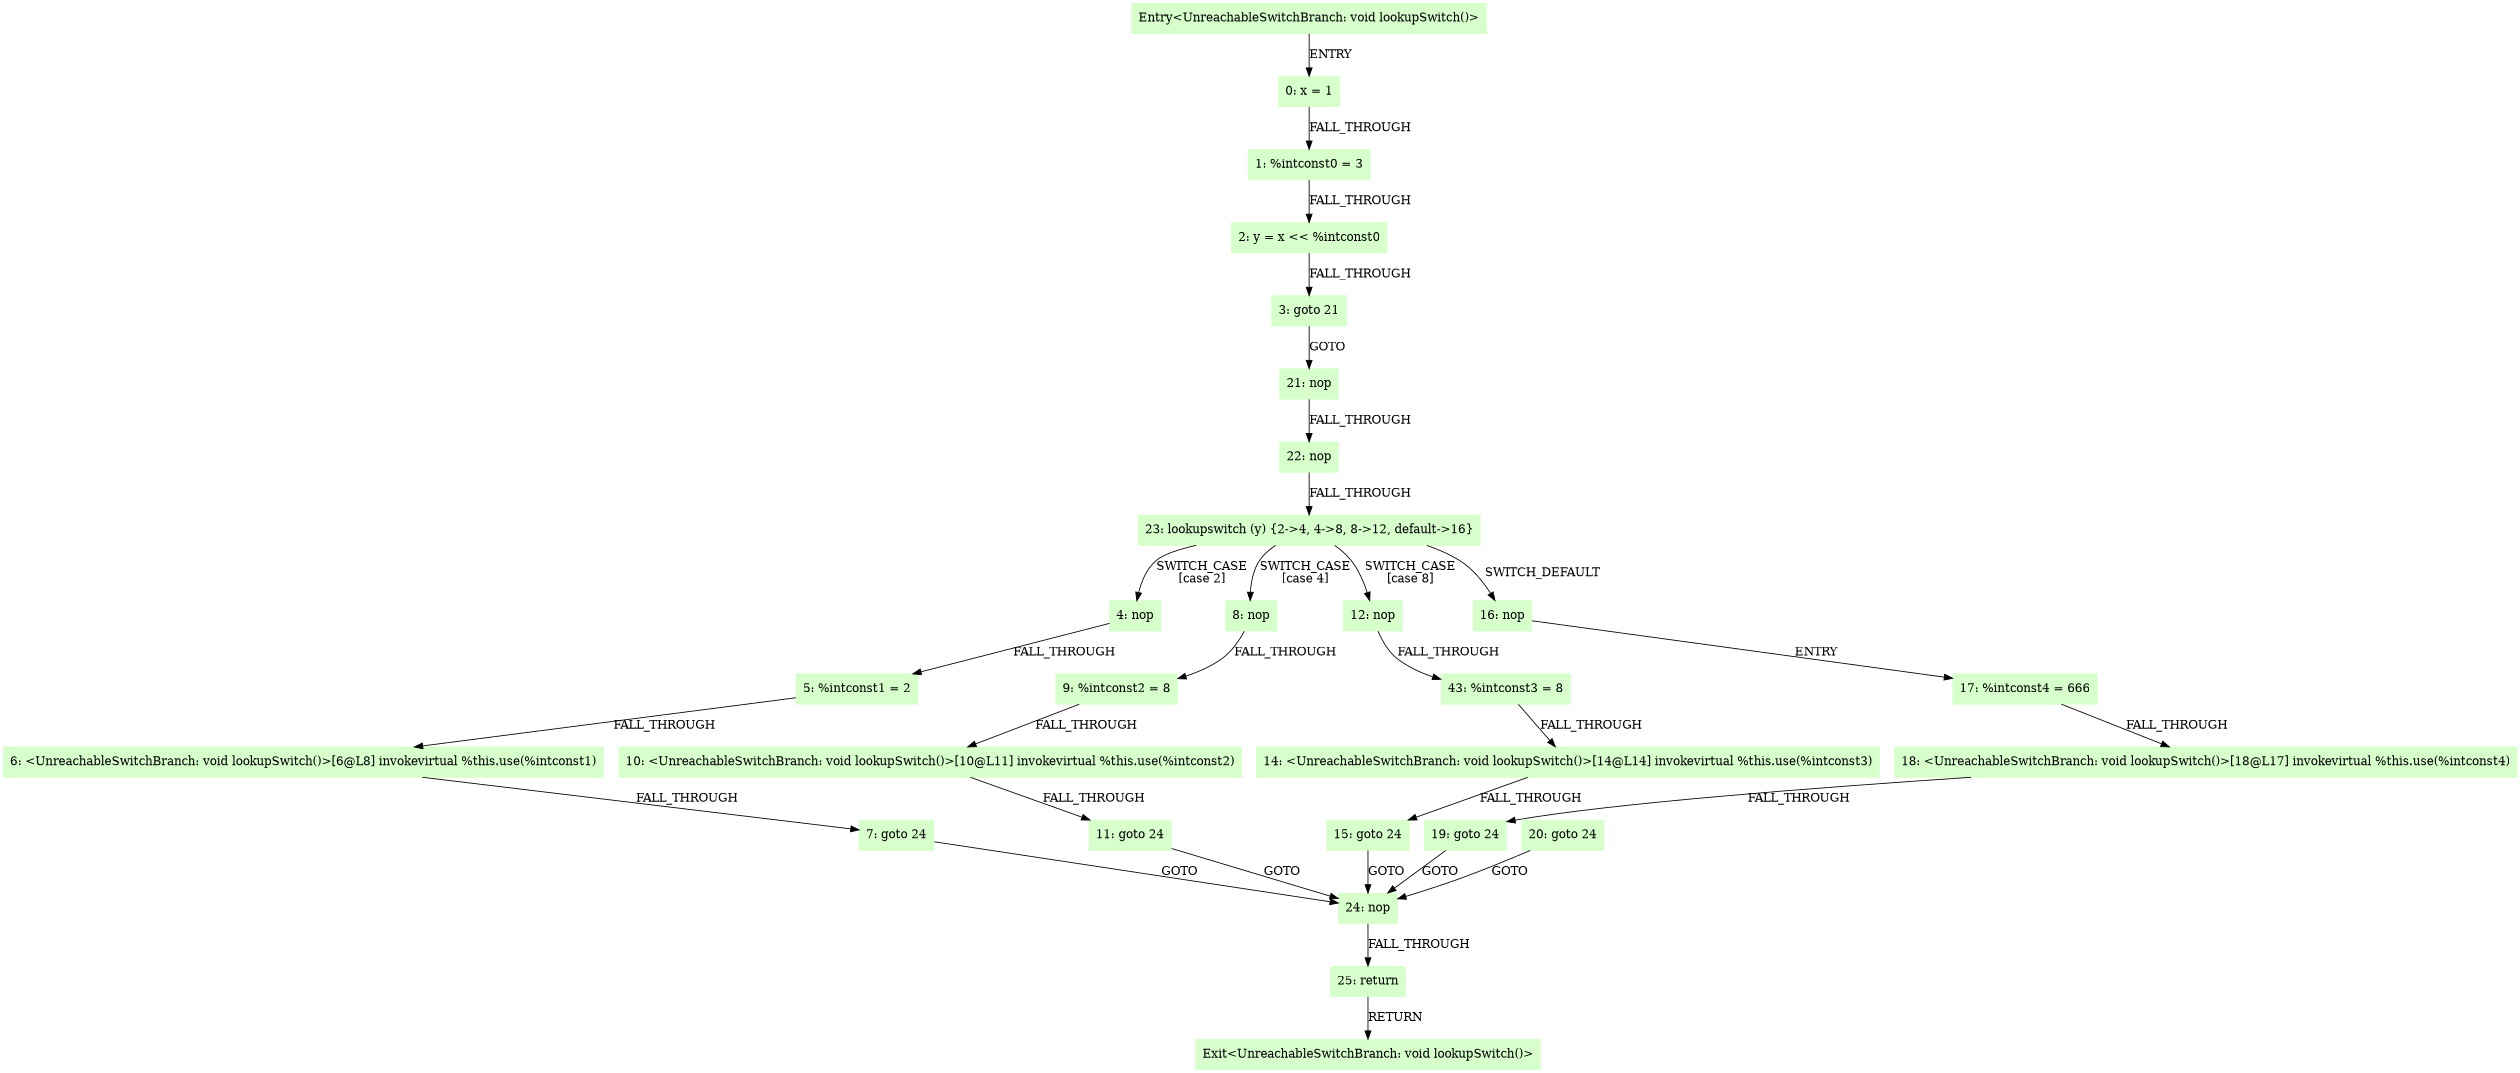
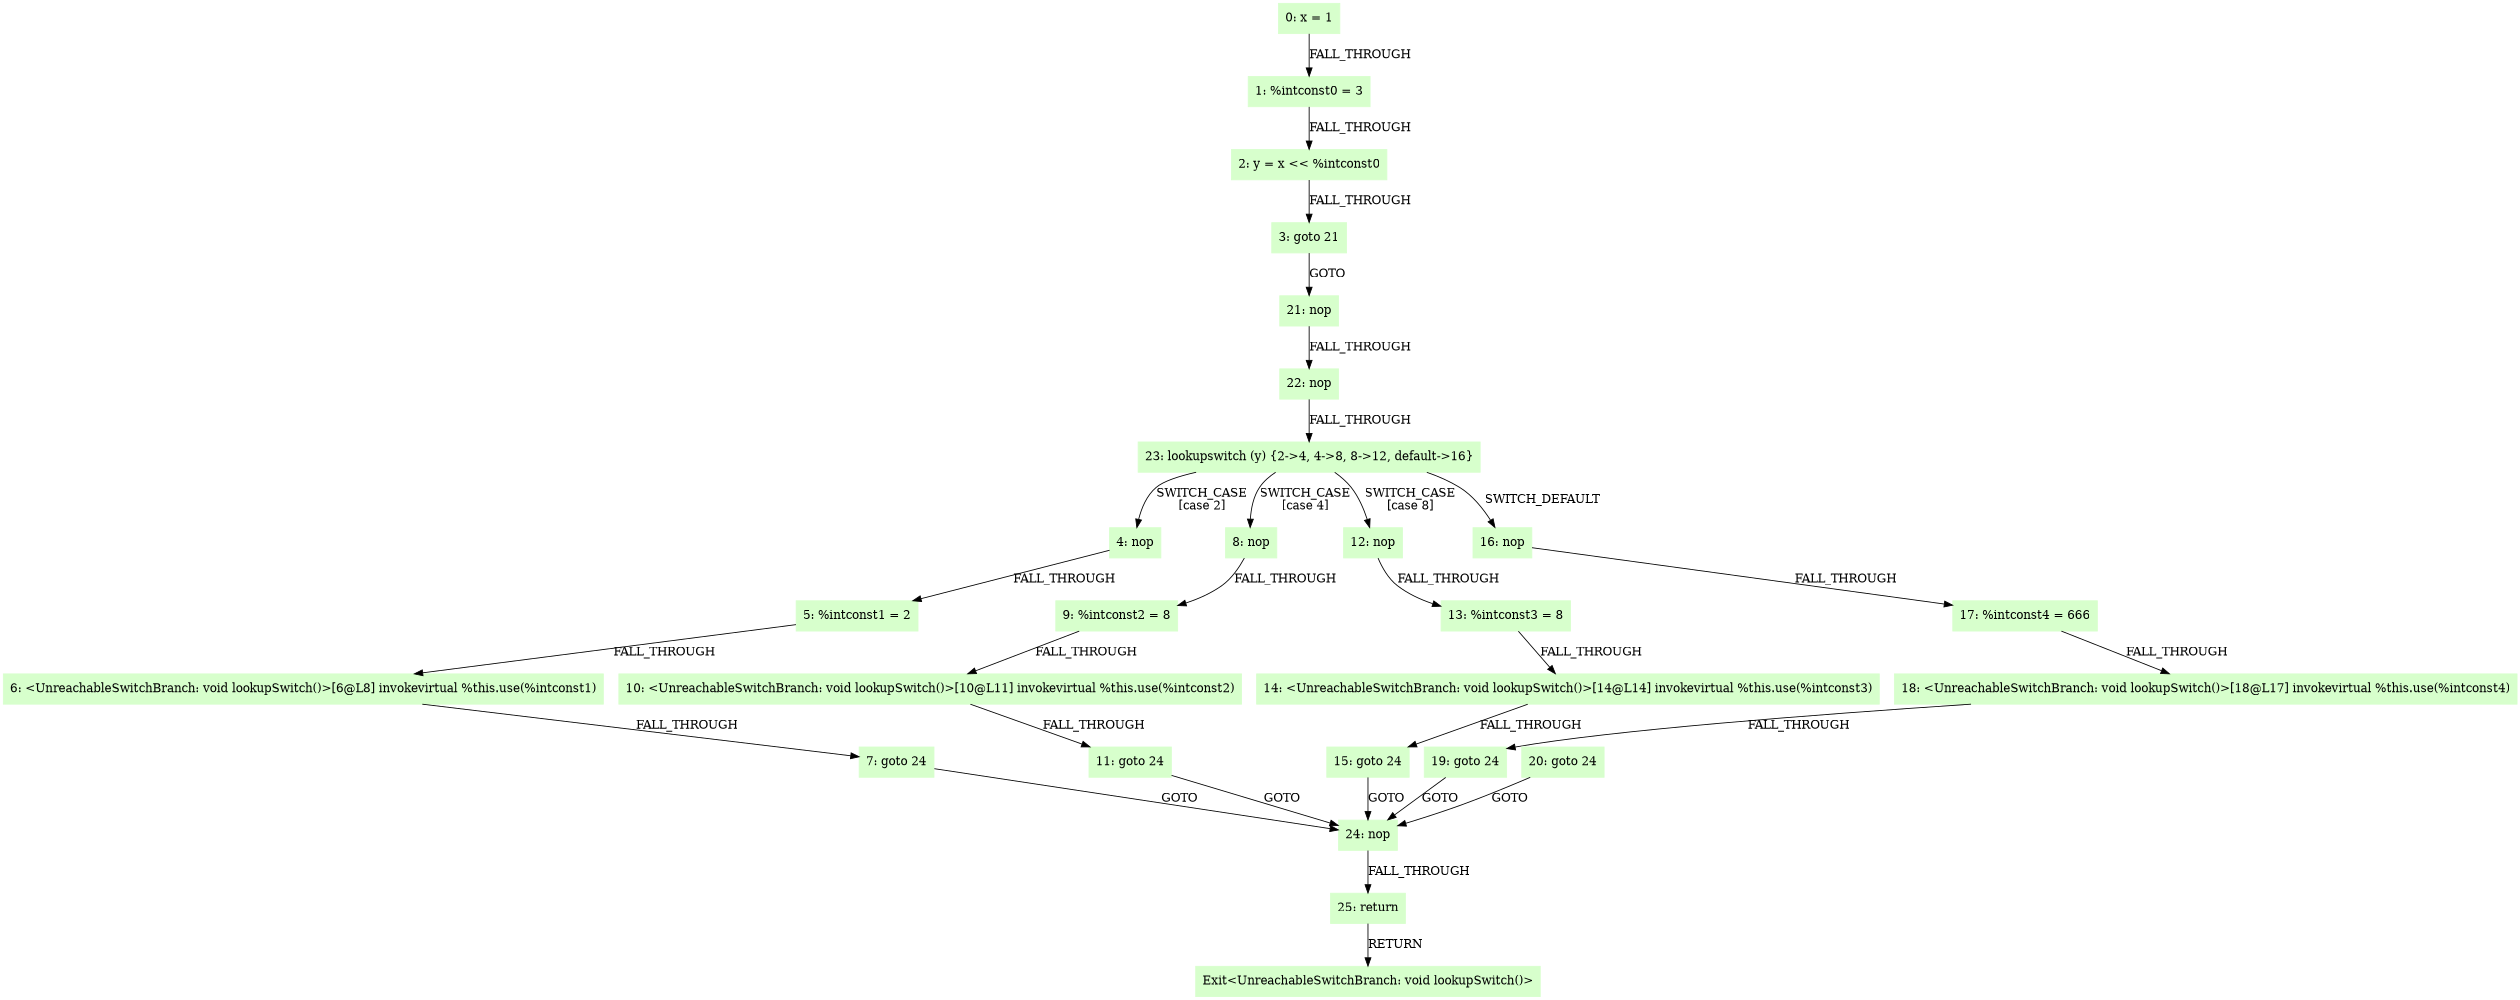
node "Entry<UnreachableSwitchBranch: void lookupSwitch()>": removed
edge "16: nop" -> "17: %intconst4 = 666": label "ENTRY" -> "FALL_THROUGH"
node "43: %intconst3 = 8": label "43: %intconst3 = 8" -> "13: %intconst3 = 8"
